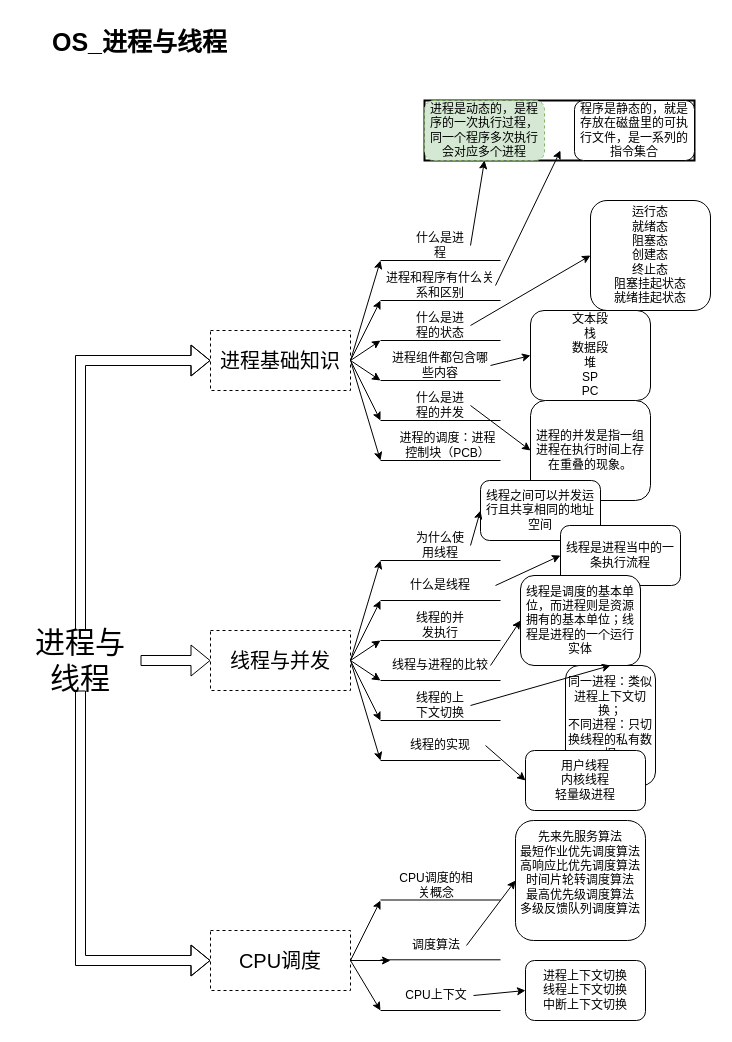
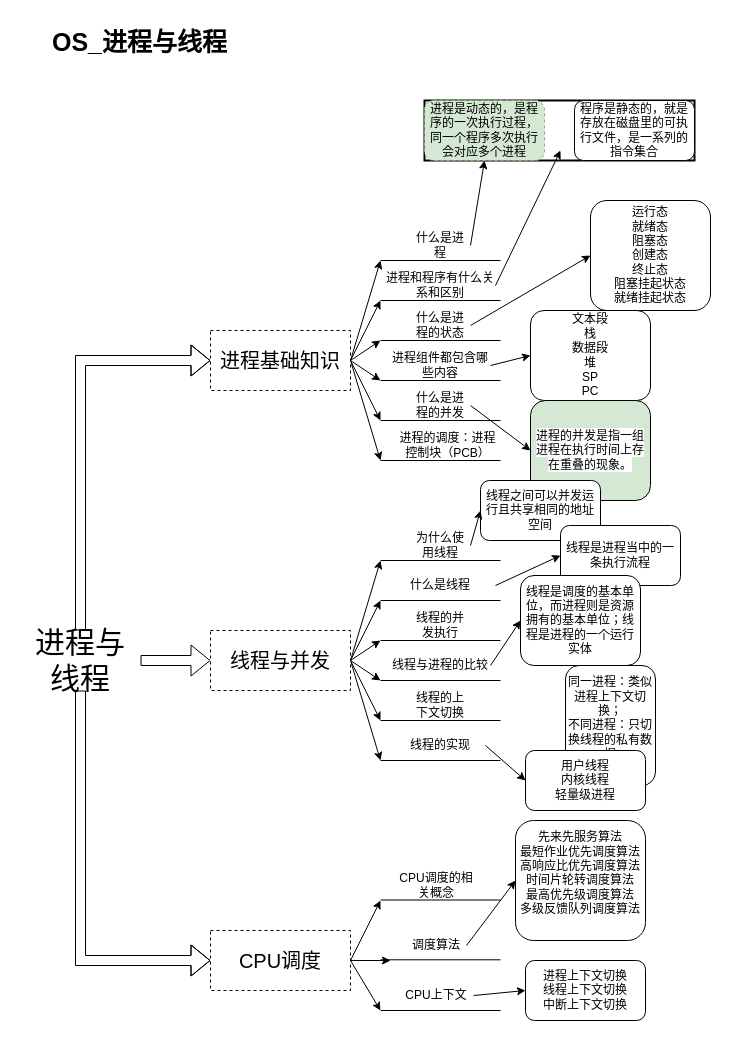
node "进程的并发是指一组进程在执行时间上存在重叠的现象。": fillcolor #ffffff -> #d5e8d4
edge "线程的上下文切换" -> "同一进程：类似进程上下文切换； 不同进程：只切换线程的私有数据": removed
